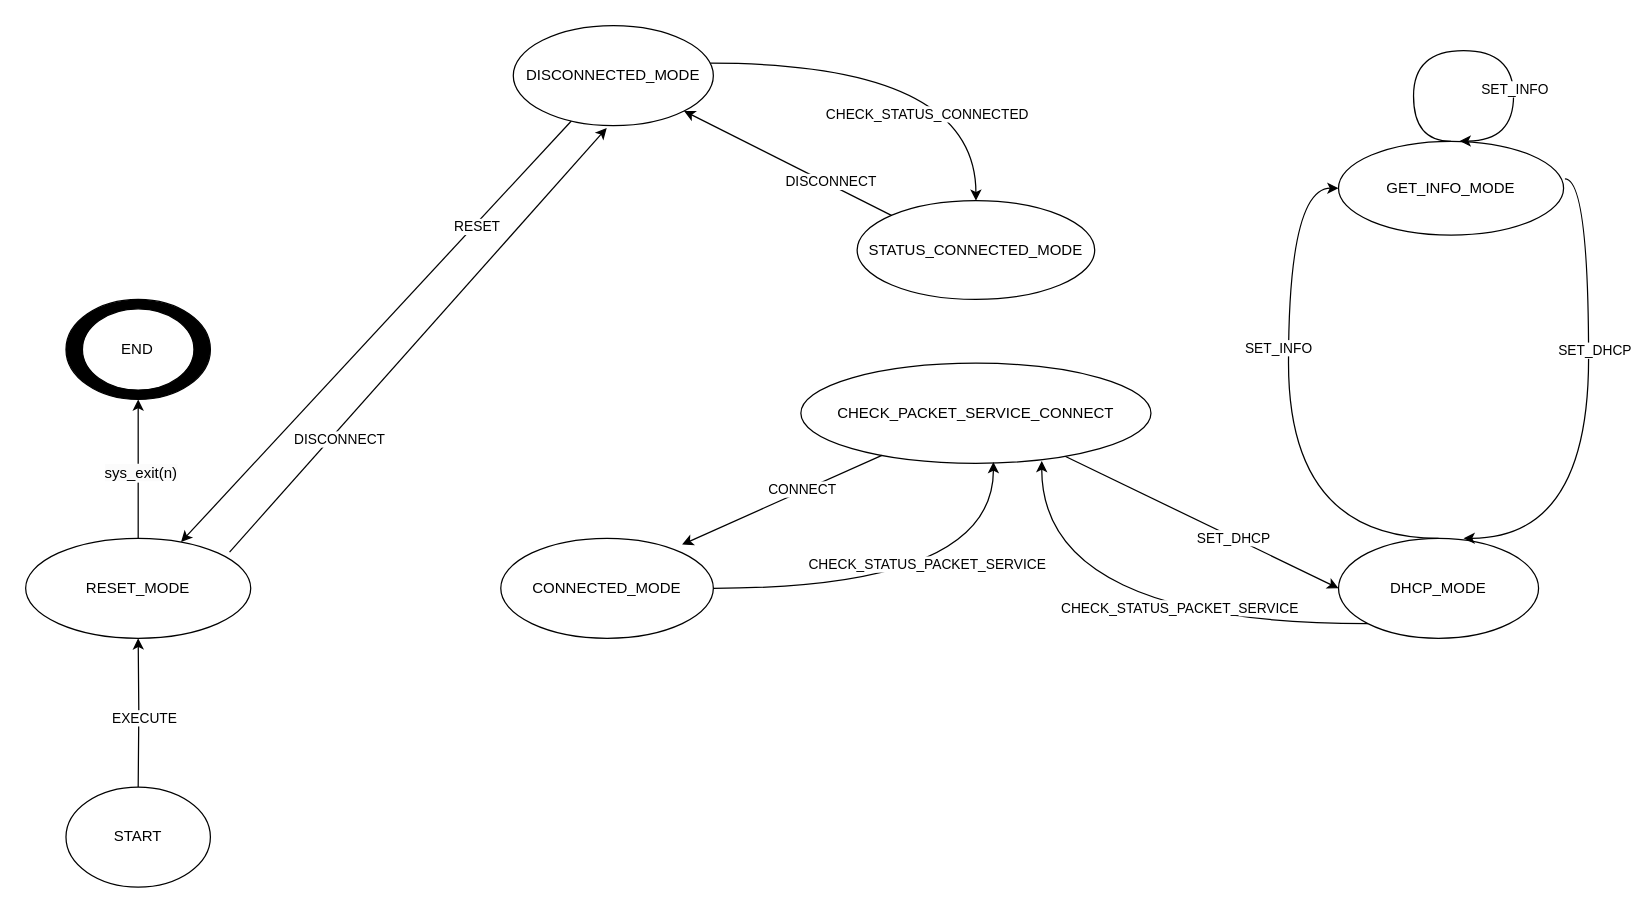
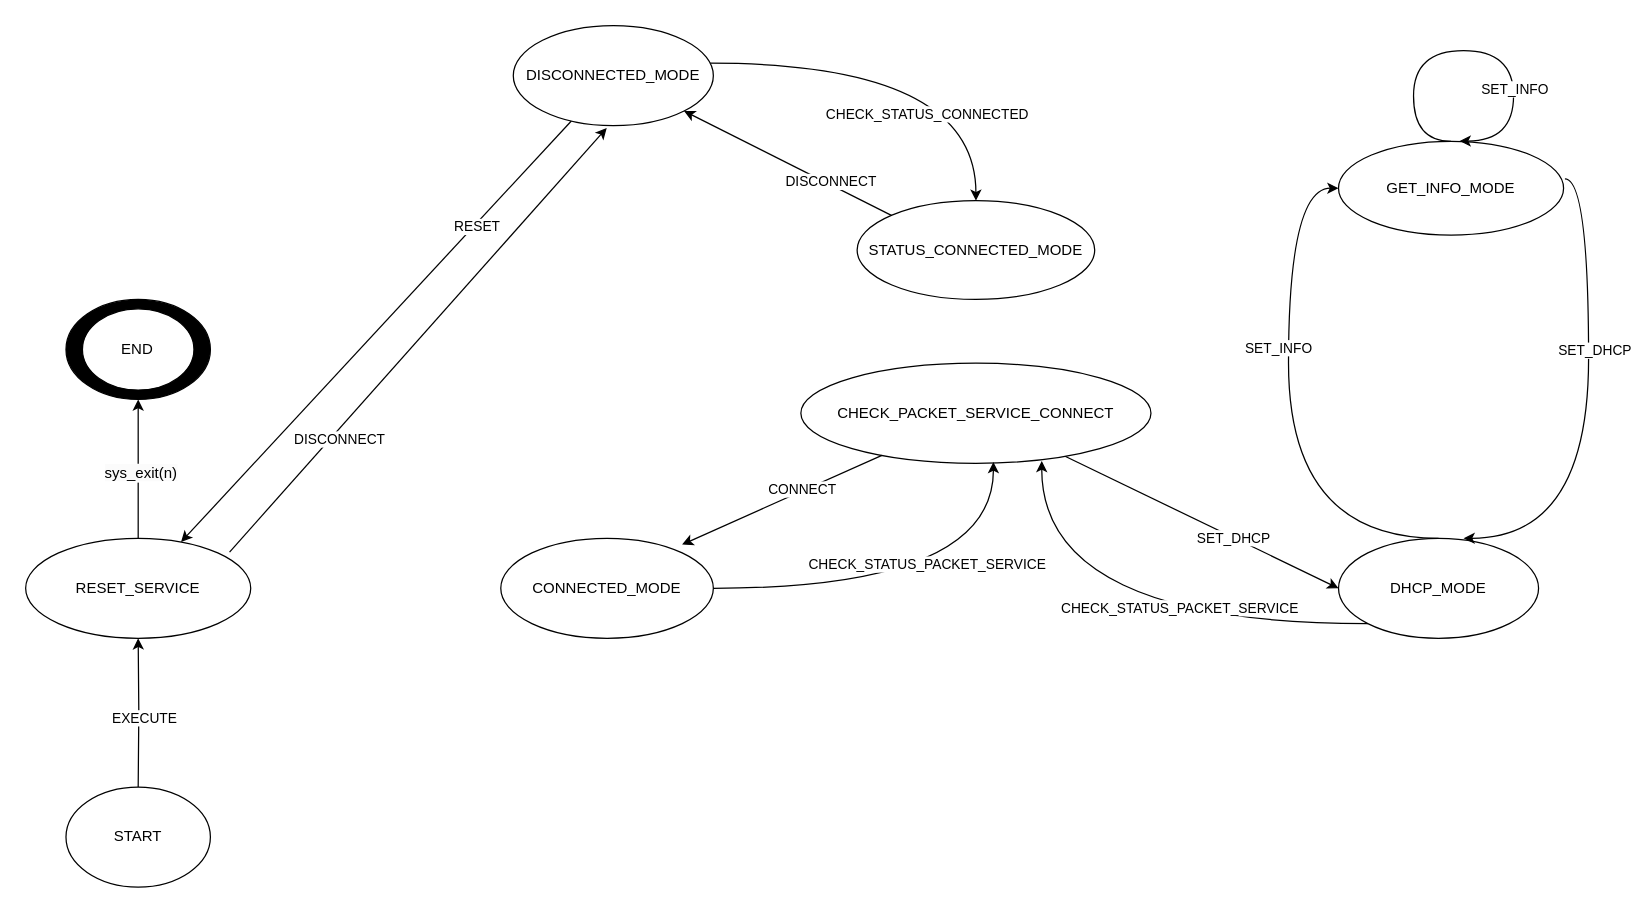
node "RESET_MODE": label "RESET_MODE" -> "RESET_SERVICE"
